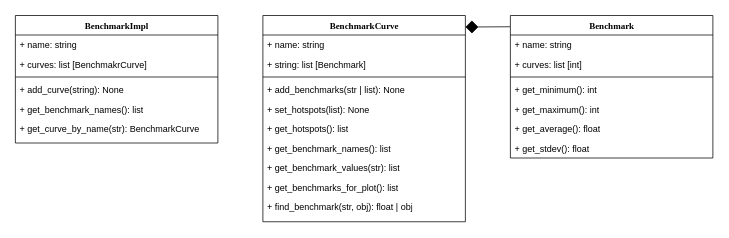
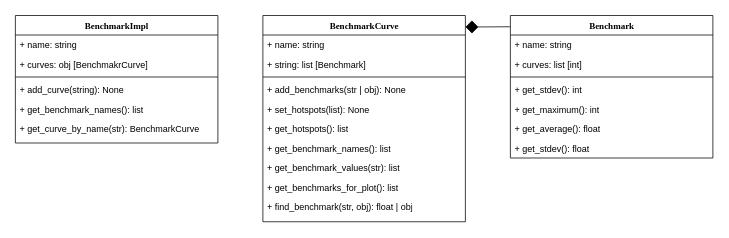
node "+ curves: list [BenchmakrCurve]": label "+ curves: list [BenchmakrCurve]" -> "+ curves: obj [BenchmakrCurve]"
node "+ add_benchmarks(str | list): None": label "+ add_benchmarks(str | list): None" -> "+ add_benchmarks(str | obj): None"
node "+ get_minimum(): int": label "+ get_minimum(): int" -> "+ get_stdev(): int"
